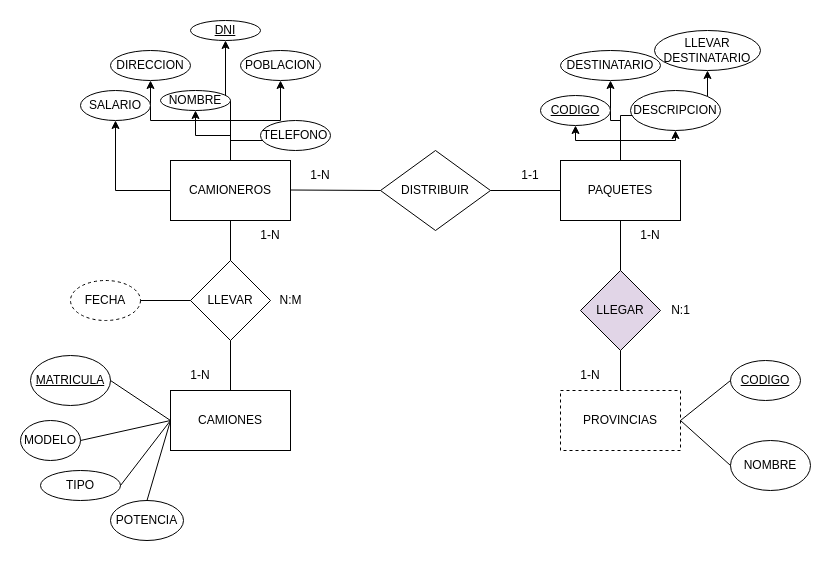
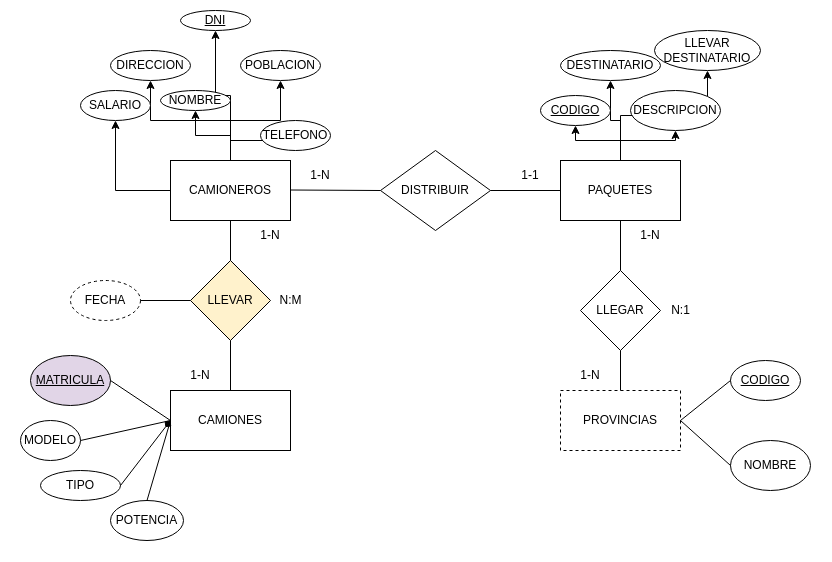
node "DNI": moved (226, 31) -> (216, 21)
node "LLEVAR": fillcolor #ffffff -> #fff2cc
node "LLEGAR": fillcolor #e1d5e7 -> #ffffff
node "MATRICULA": fillcolor #ffffff -> #e1d5e7
edge "CAMIONES" -- "TIPO": arrowhead none -> diamond
